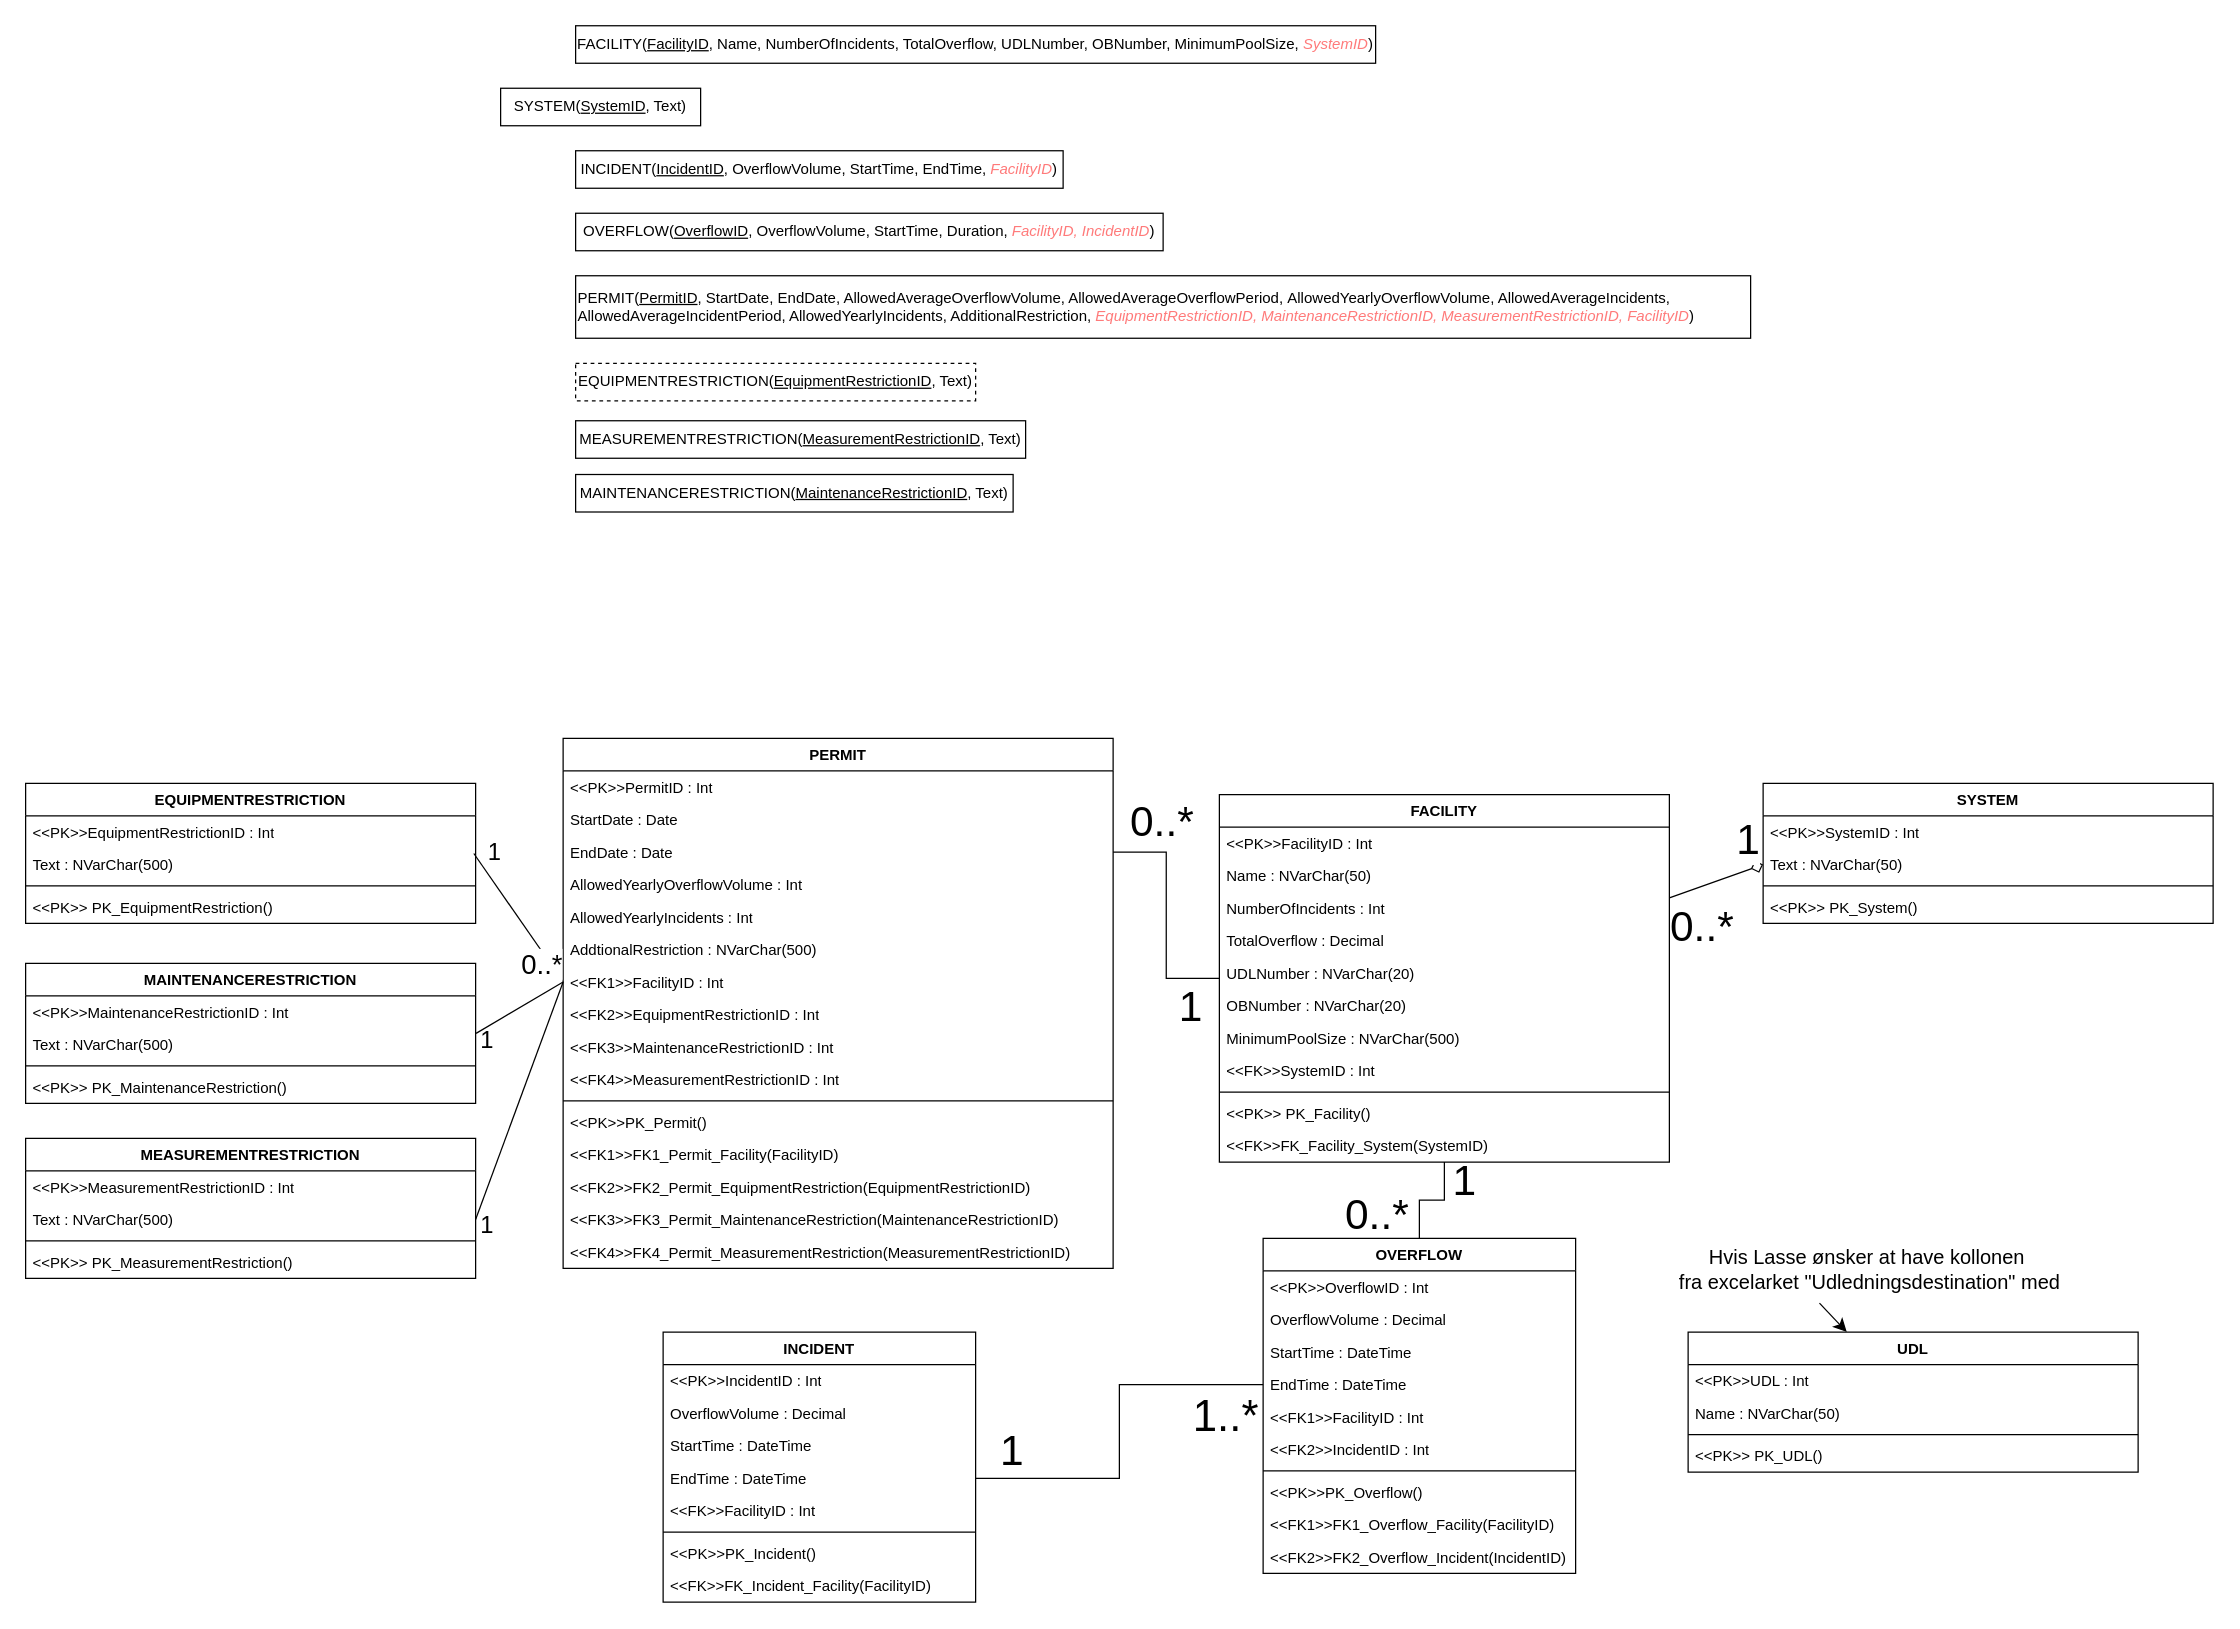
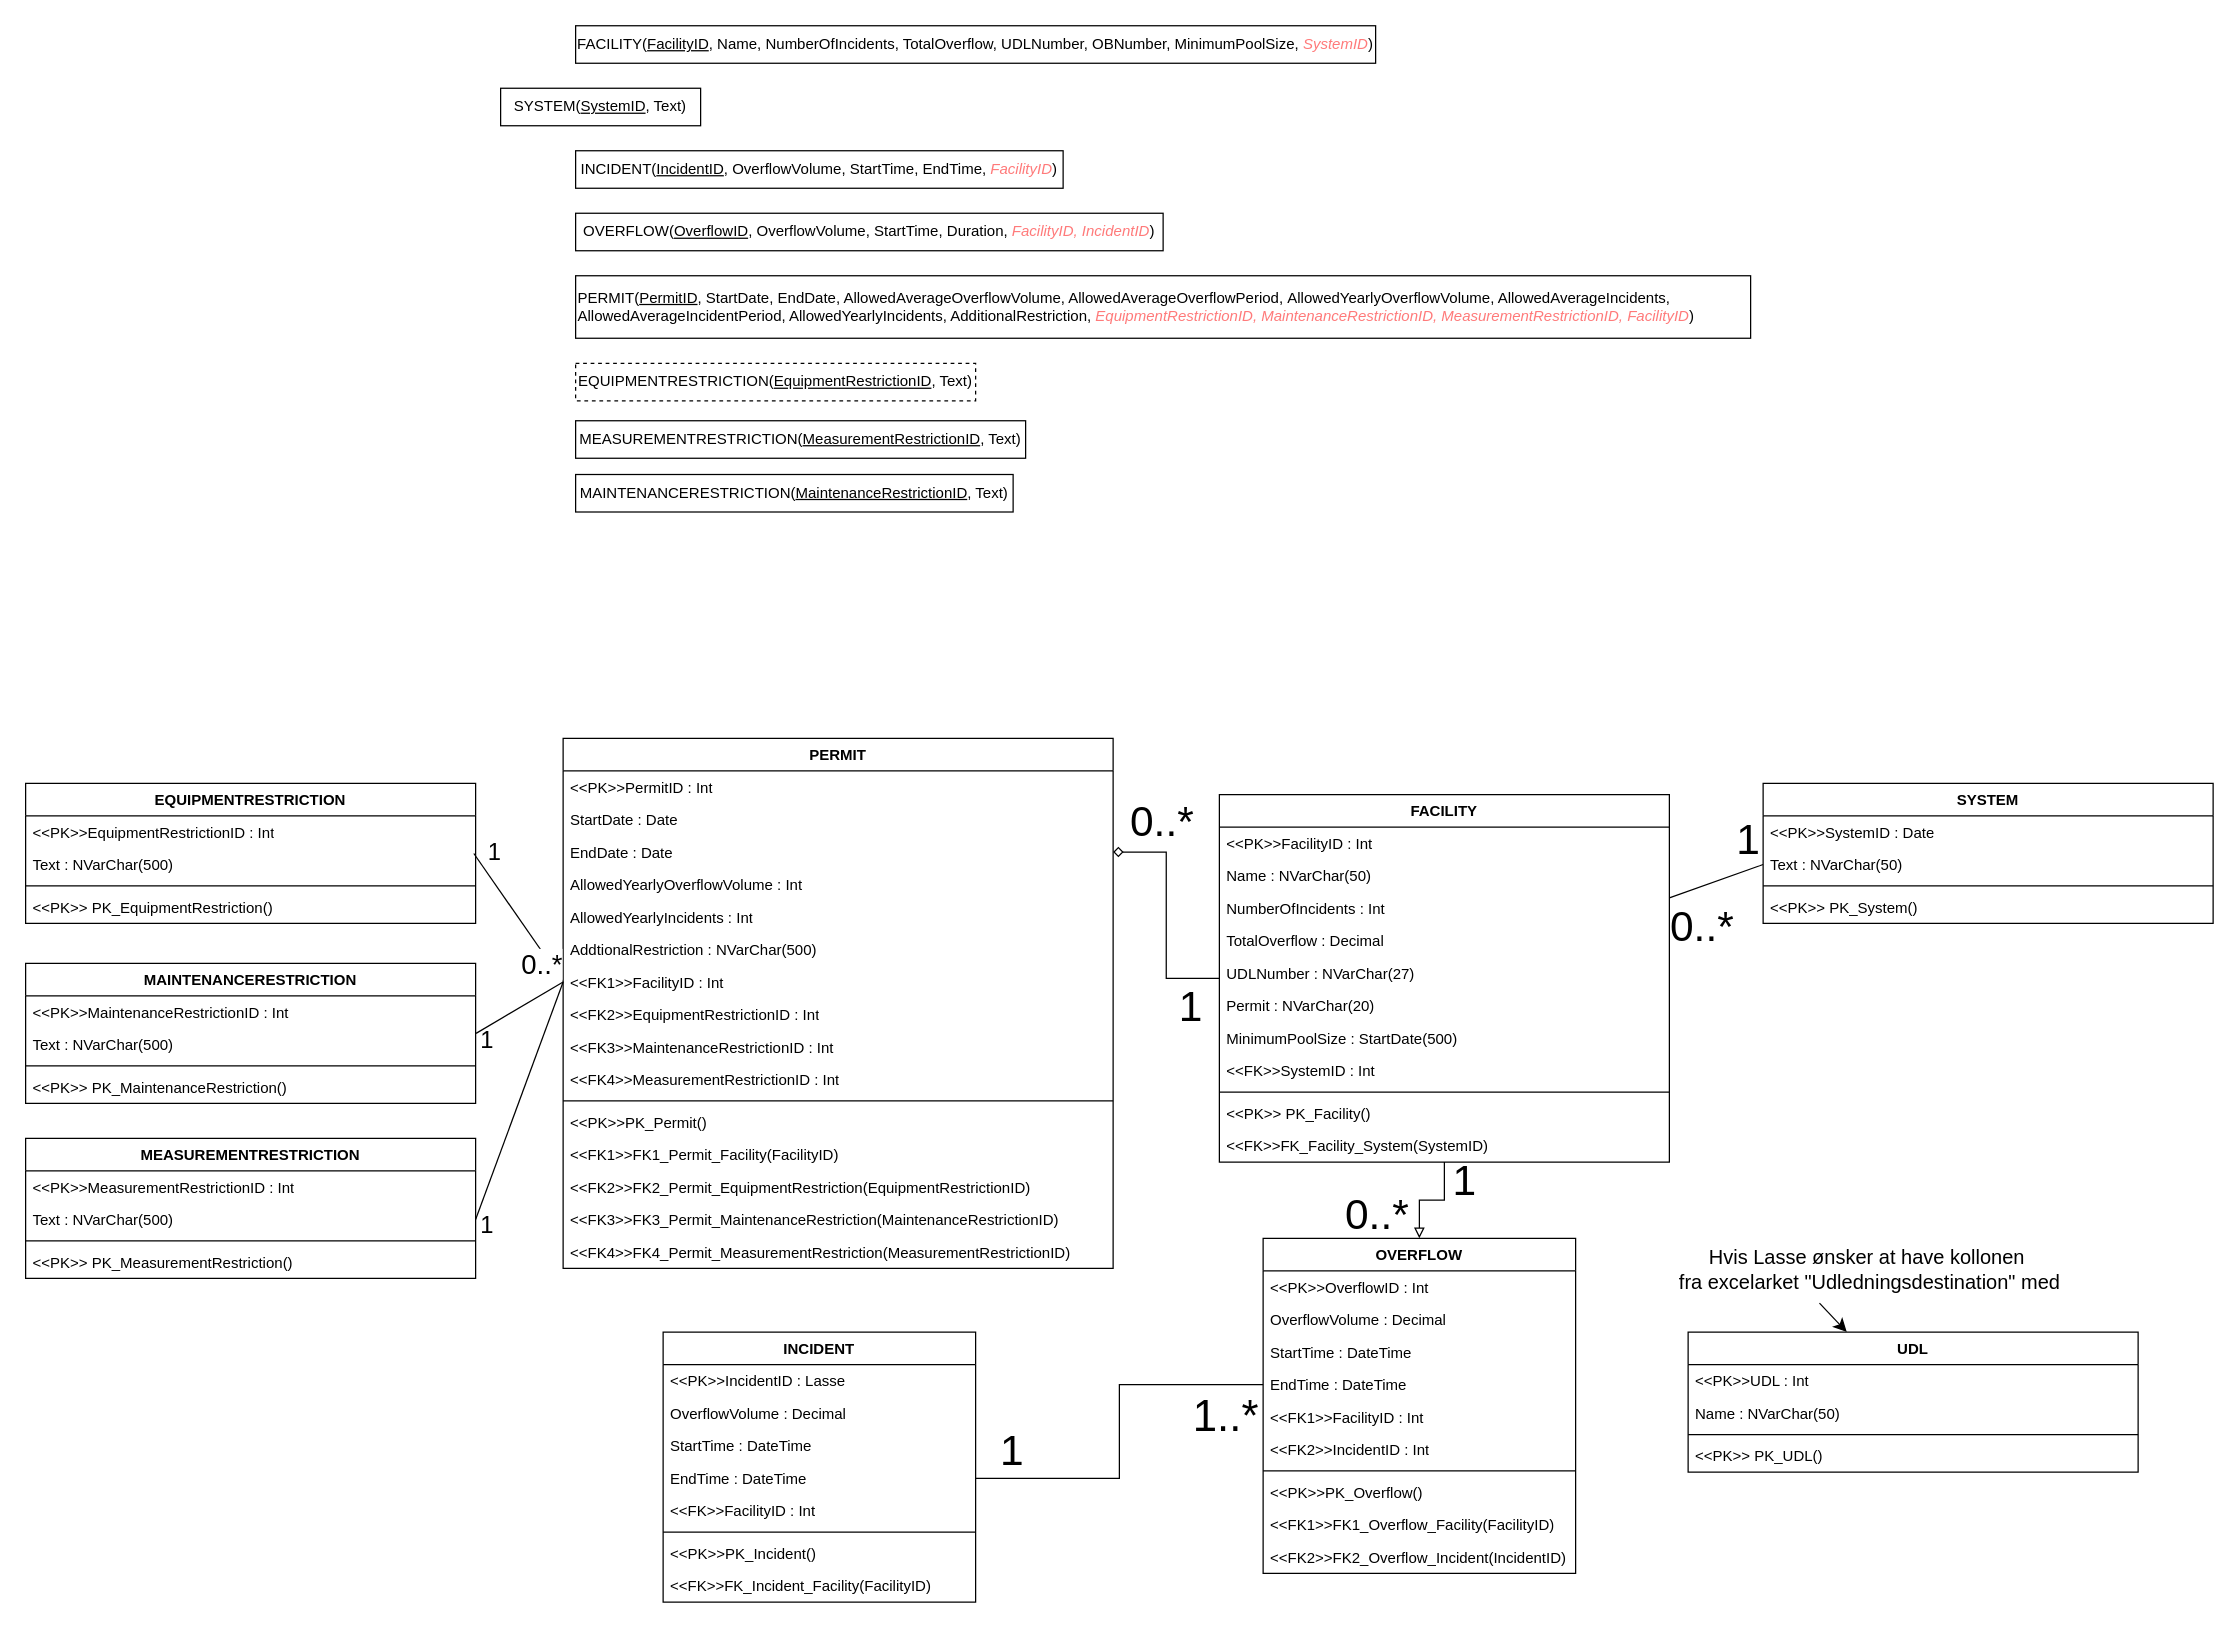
node "<<PK>>SystemID : Int": label "<<PK>>SystemID : Int" -> "<<PK>>SystemID : Date"
edge "EndDate : Date" -- "FACILITY": arrowhead none -> diamond
edge "FACILITY" -> "Text : NVarChar(50)": arrowhead diamond -> none
node "UDLNumber : NVarChar(20)": label "UDLNumber : NVarChar(20)" -> "UDLNumber : NVarChar(27)"
node "OBNumber : NVarChar(20)": label "OBNumber : NVarChar(20)" -> "Permit : NVarChar(20)"
node "MinimumPoolSize : NVarChar(500)": label "MinimumPoolSize : NVarChar(500)" -> "MinimumPoolSize : StartDate(500)"
edge "FACILITY" -- "OVERFLOW": arrowhead none -> block
node "<<PK>>IncidentID : Int": label "<<PK>>IncidentID : Int" -> "<<PK>>IncidentID : Lasse"
